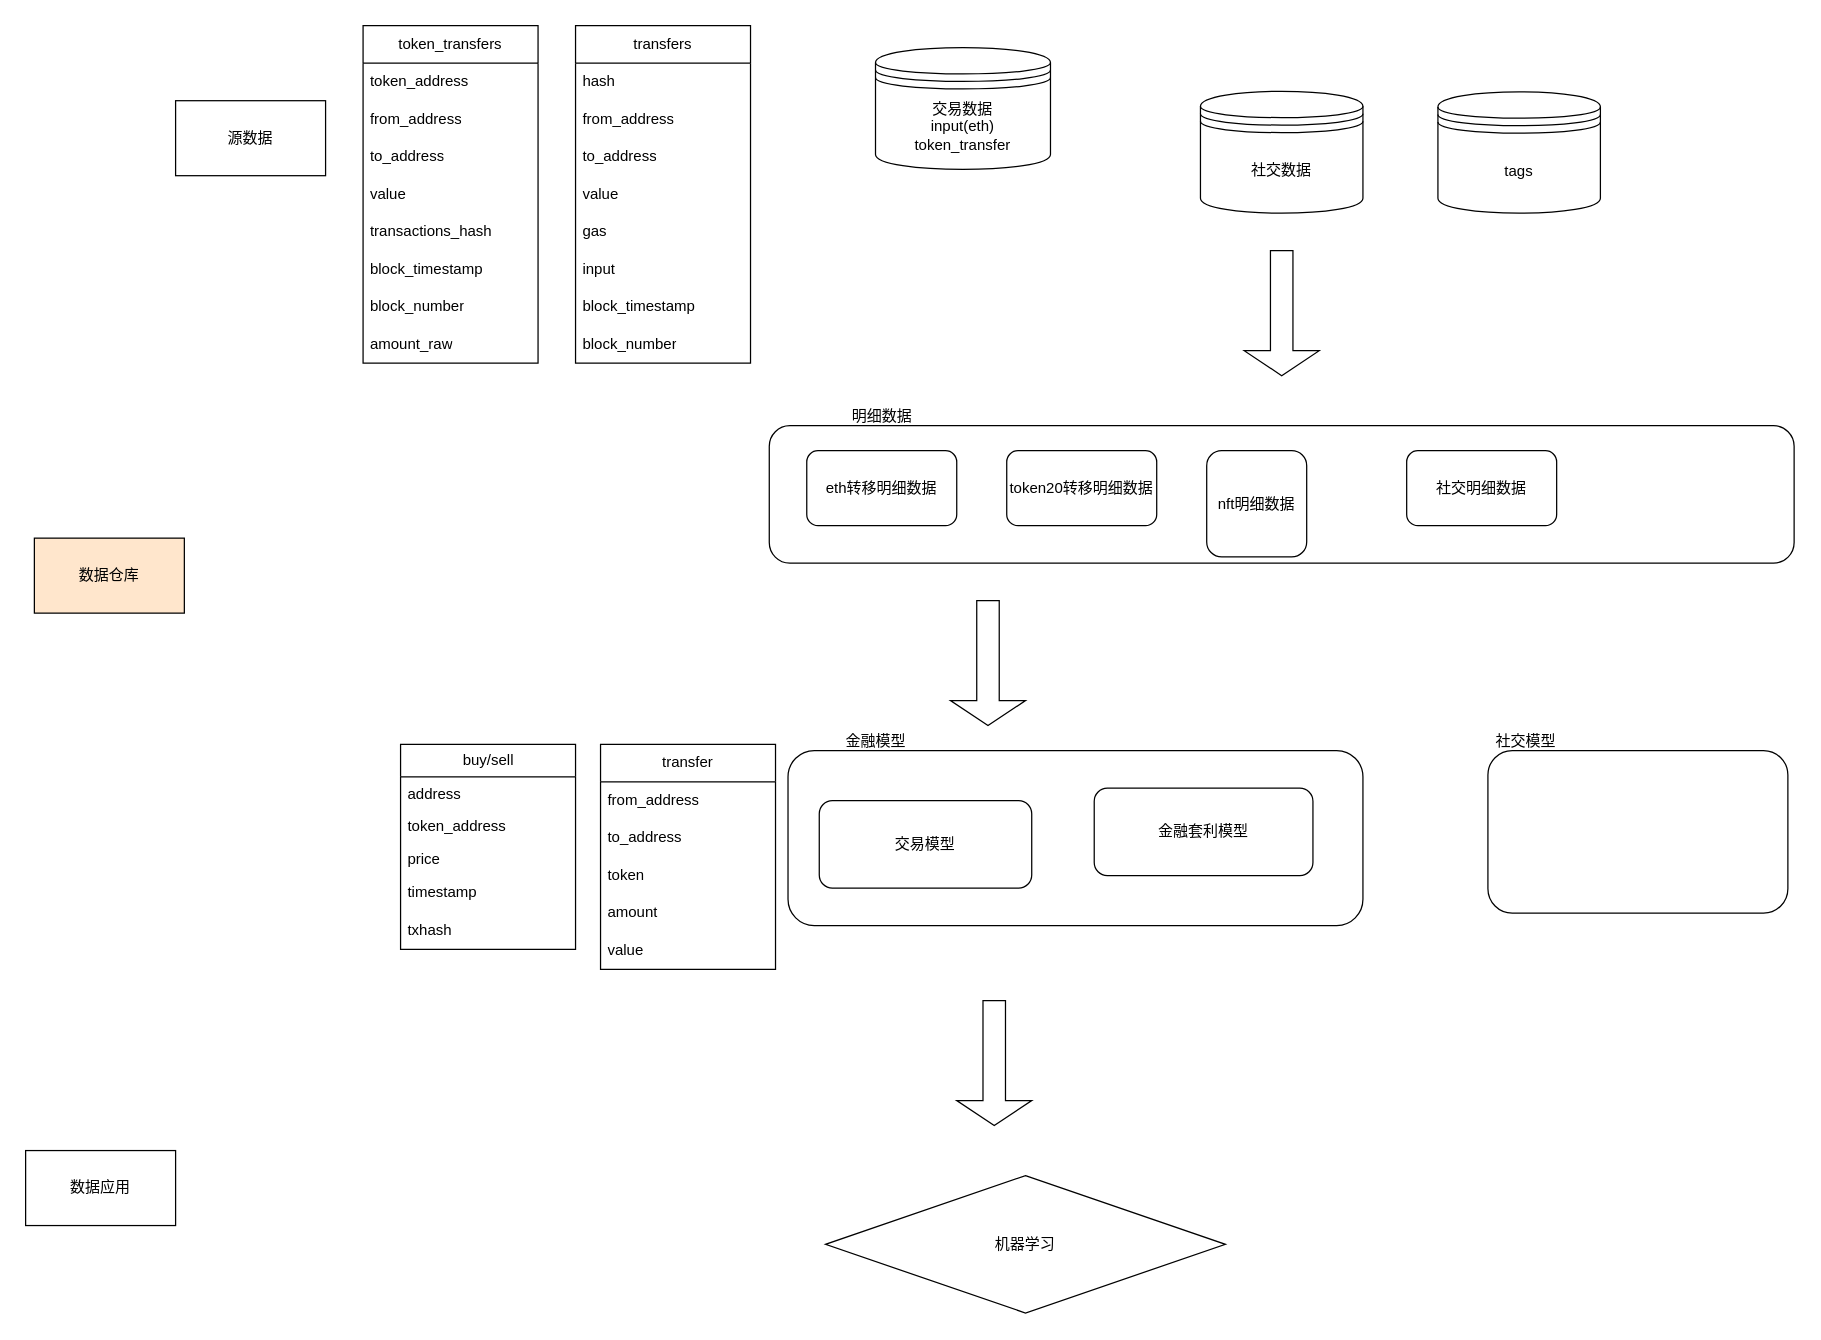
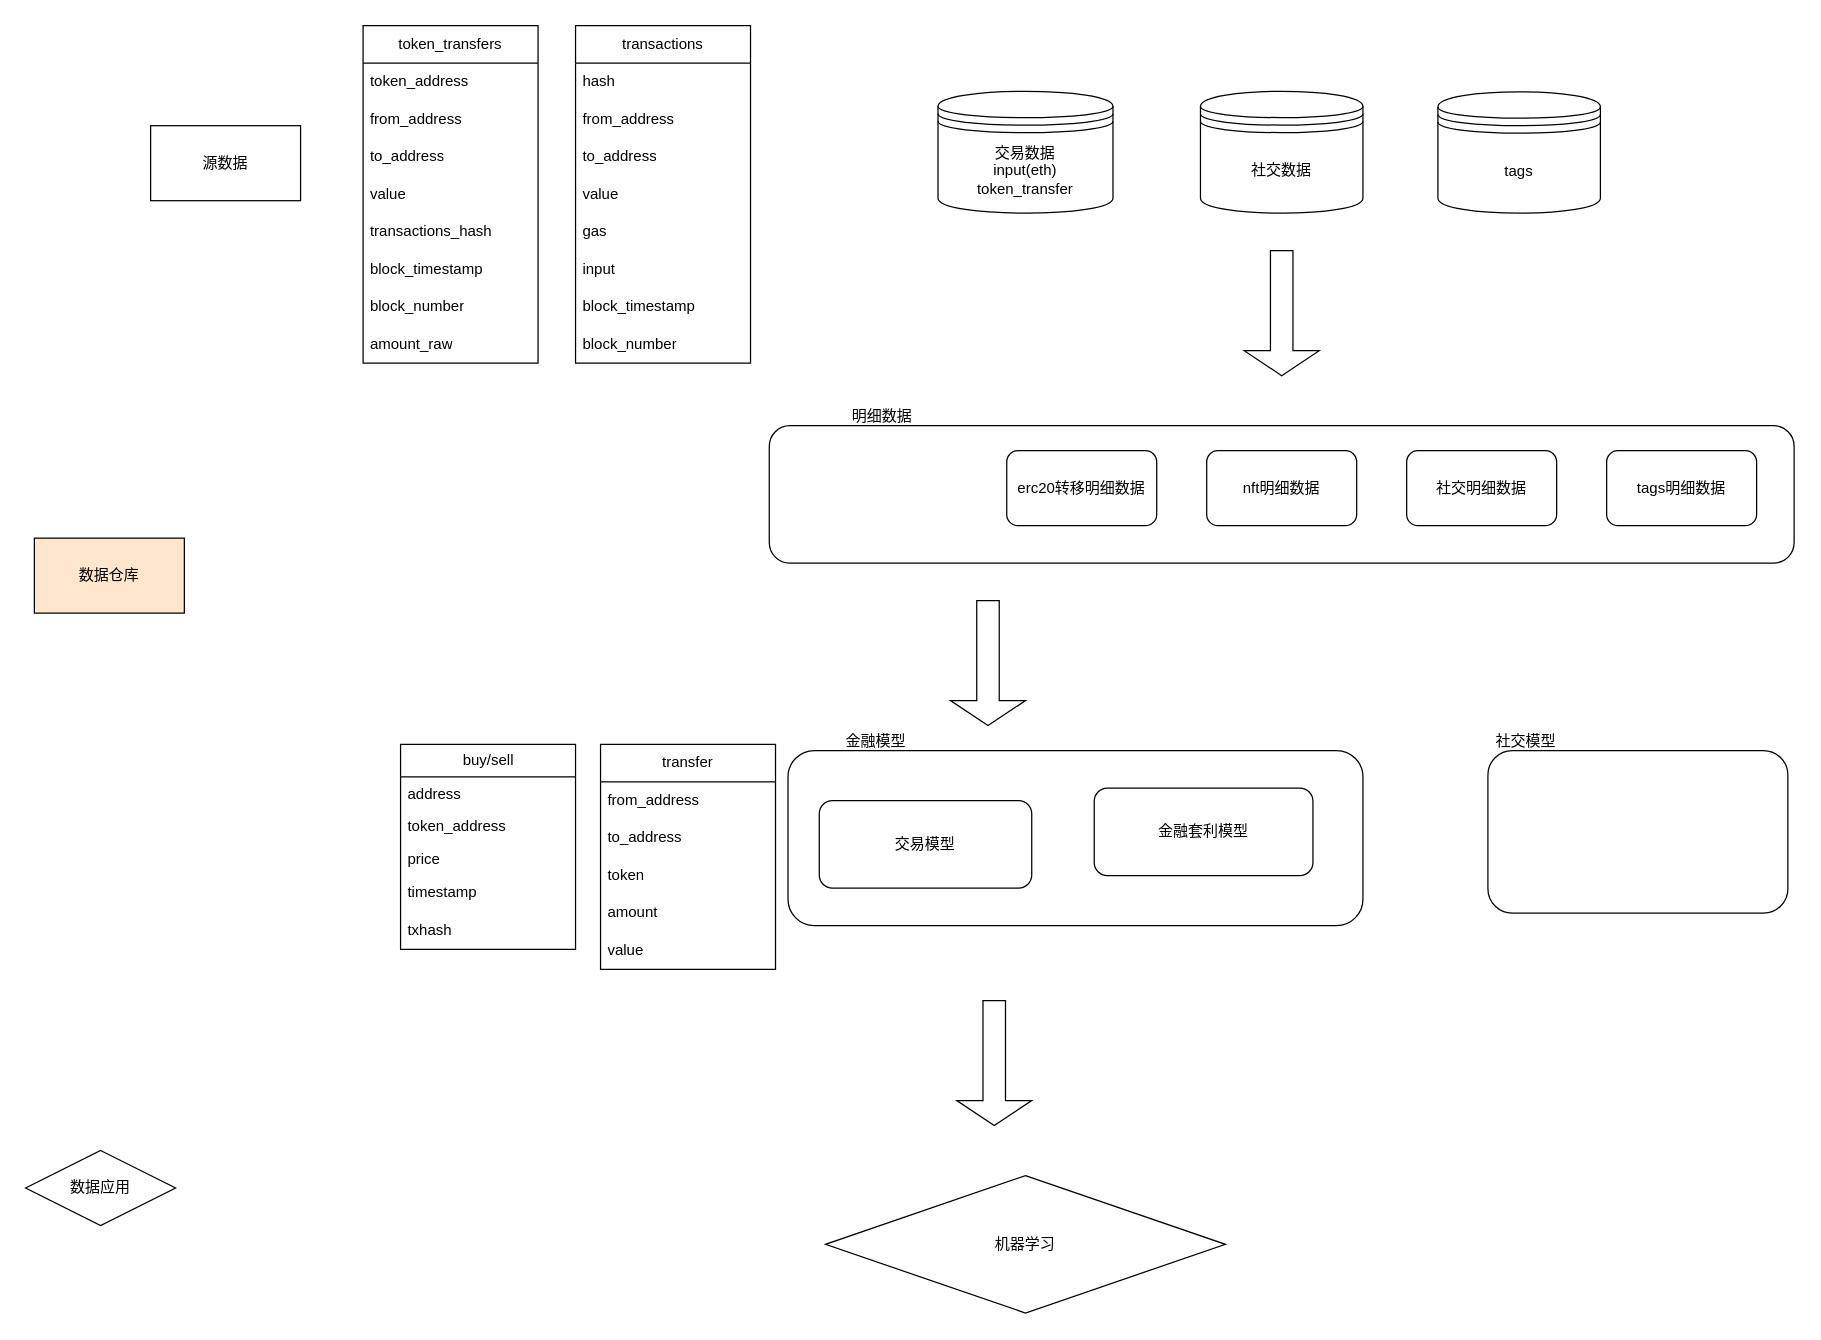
node "transfers": label "transfers" -> "transactions"
node "交易数据 input(eth) token_transfer": moved (963, 108) -> (1026, 152)
node "源数据": moved (251, 138) -> (226, 163)
node "eth转移明细数据": removed
node "token20转移明细数据": label "token20转移明细数据" -> "erc20转移明细数据"
node "tags明细数据": added
node "nft明细数据": size 100x106 -> 150x75
node "数据应用": shape rectangle -> diamond
